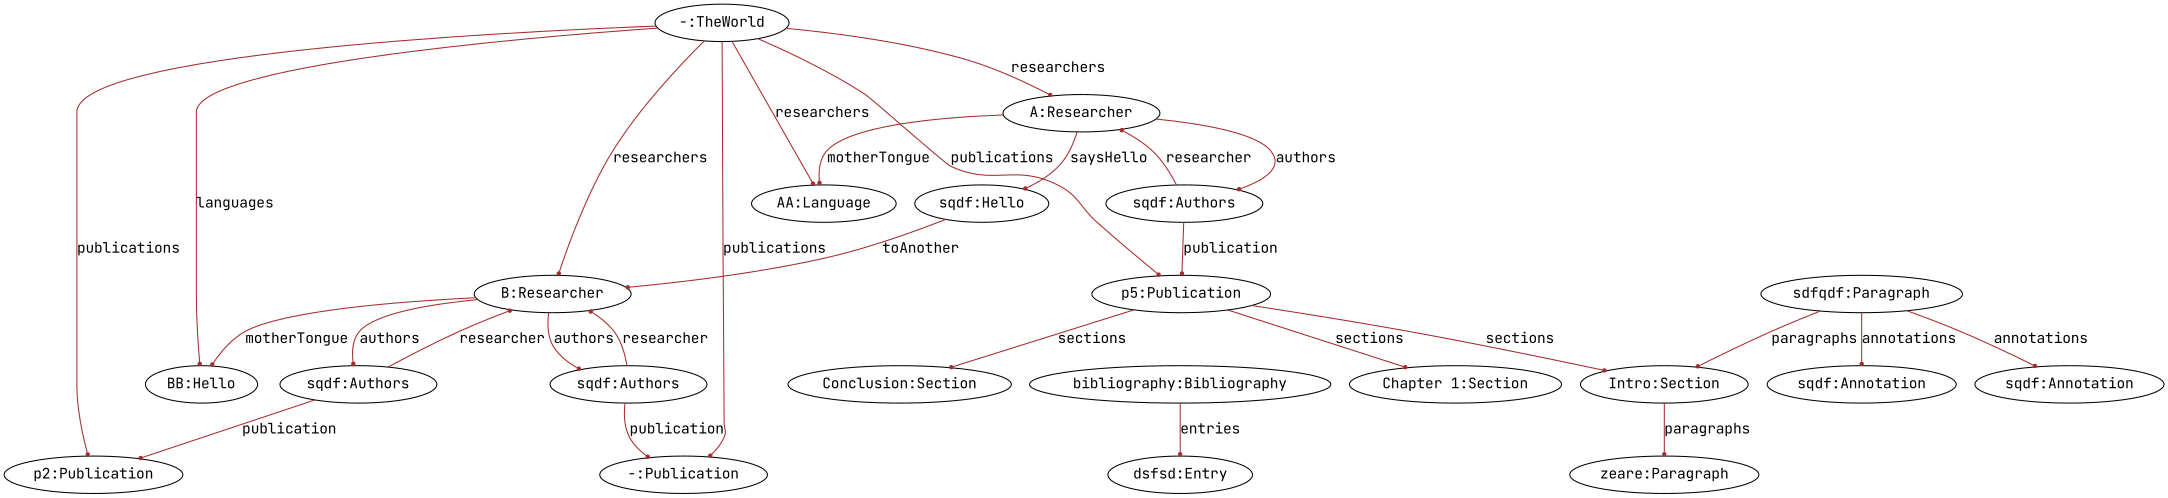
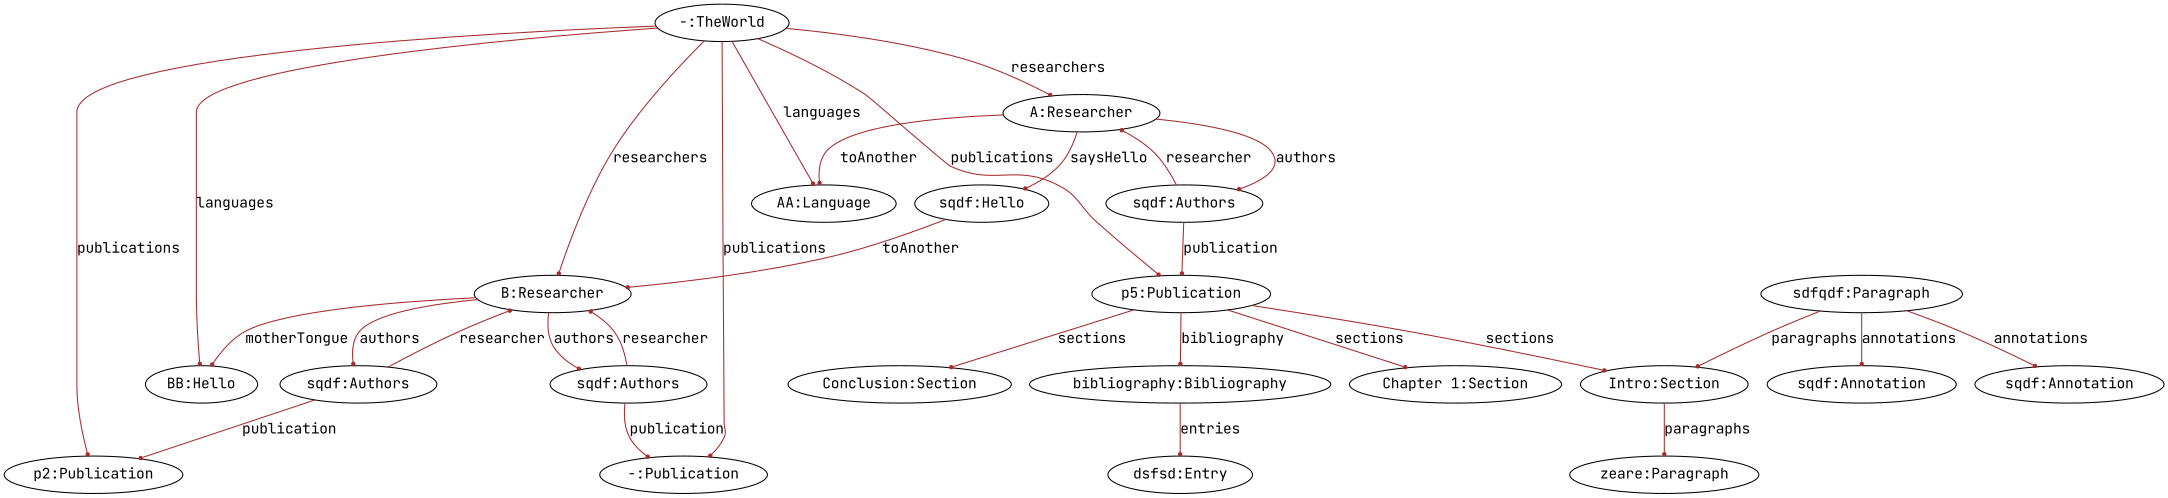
edge "-:TheWorld" -> "AA:Language": label "researchers" -> "languages"
edge "A:Researcher" -> "AA:Language": label "motherTongue" -> "toAnother"
edge "p5:Publication" -> "bibliography:Bibliography": added, label "bibliography"
